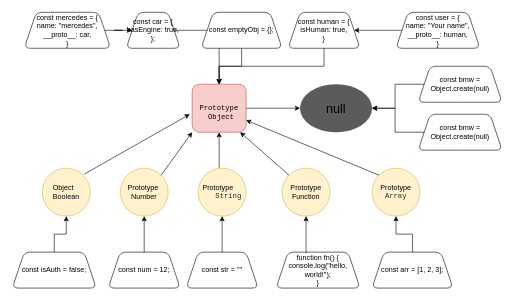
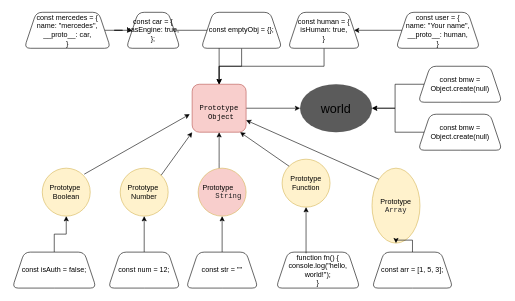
node "null": label "null" -> "world"
node "Object Boolean": label "Object Boolean" -> "Prototype Boolean"
node "Prototype String": fillcolor #fff2cc -> #f8cecc
node "Prototype Function": moved (306, 192) -> (306, 183)
node "Prototype Array": size 48x48 -> 48x75
node "const arr = [1, 2, 3];": label "const arr = [1, 2, 3];" -> "const arr = [1, 5, 3];"
